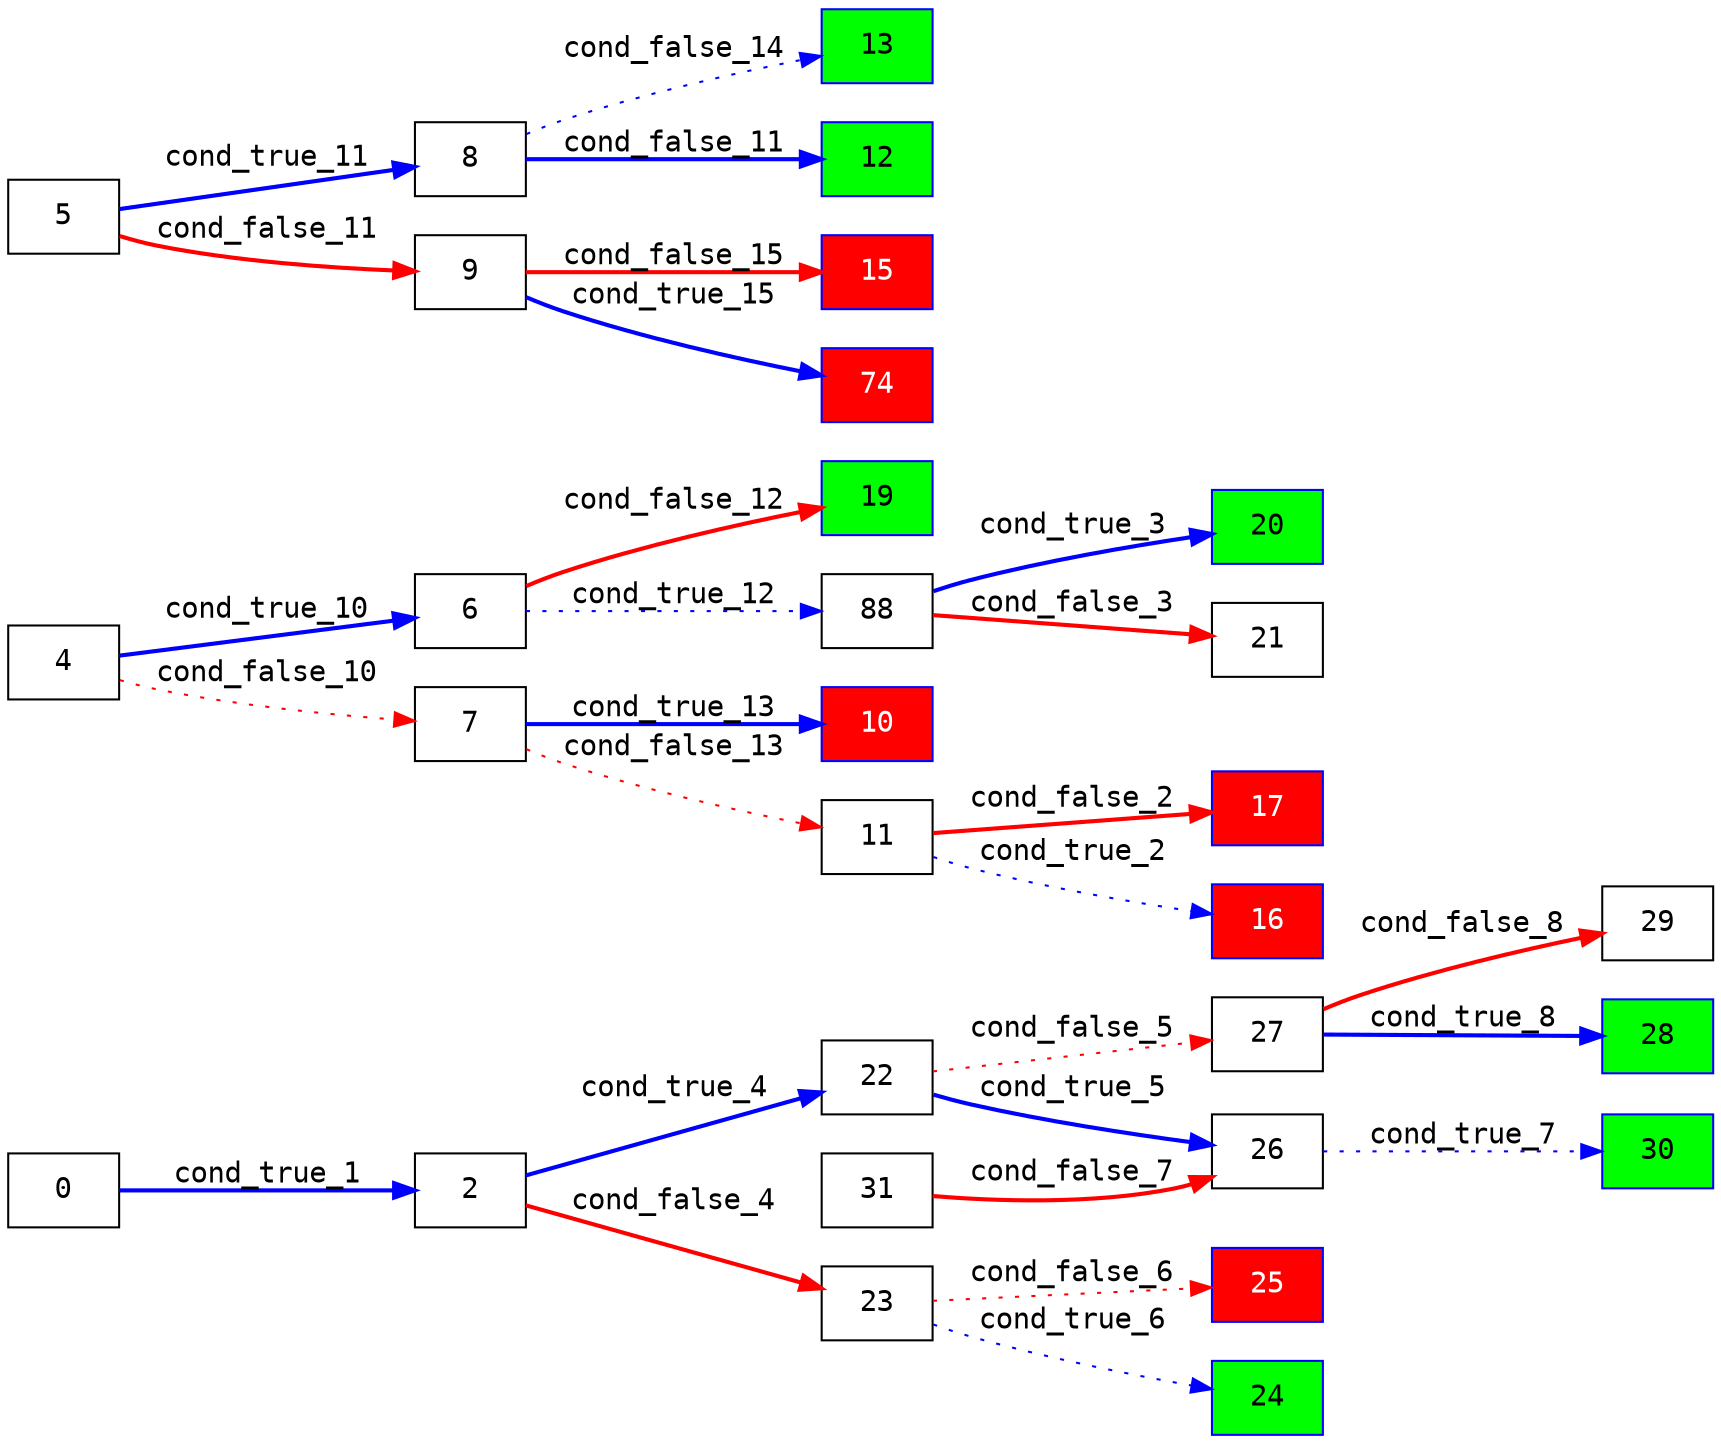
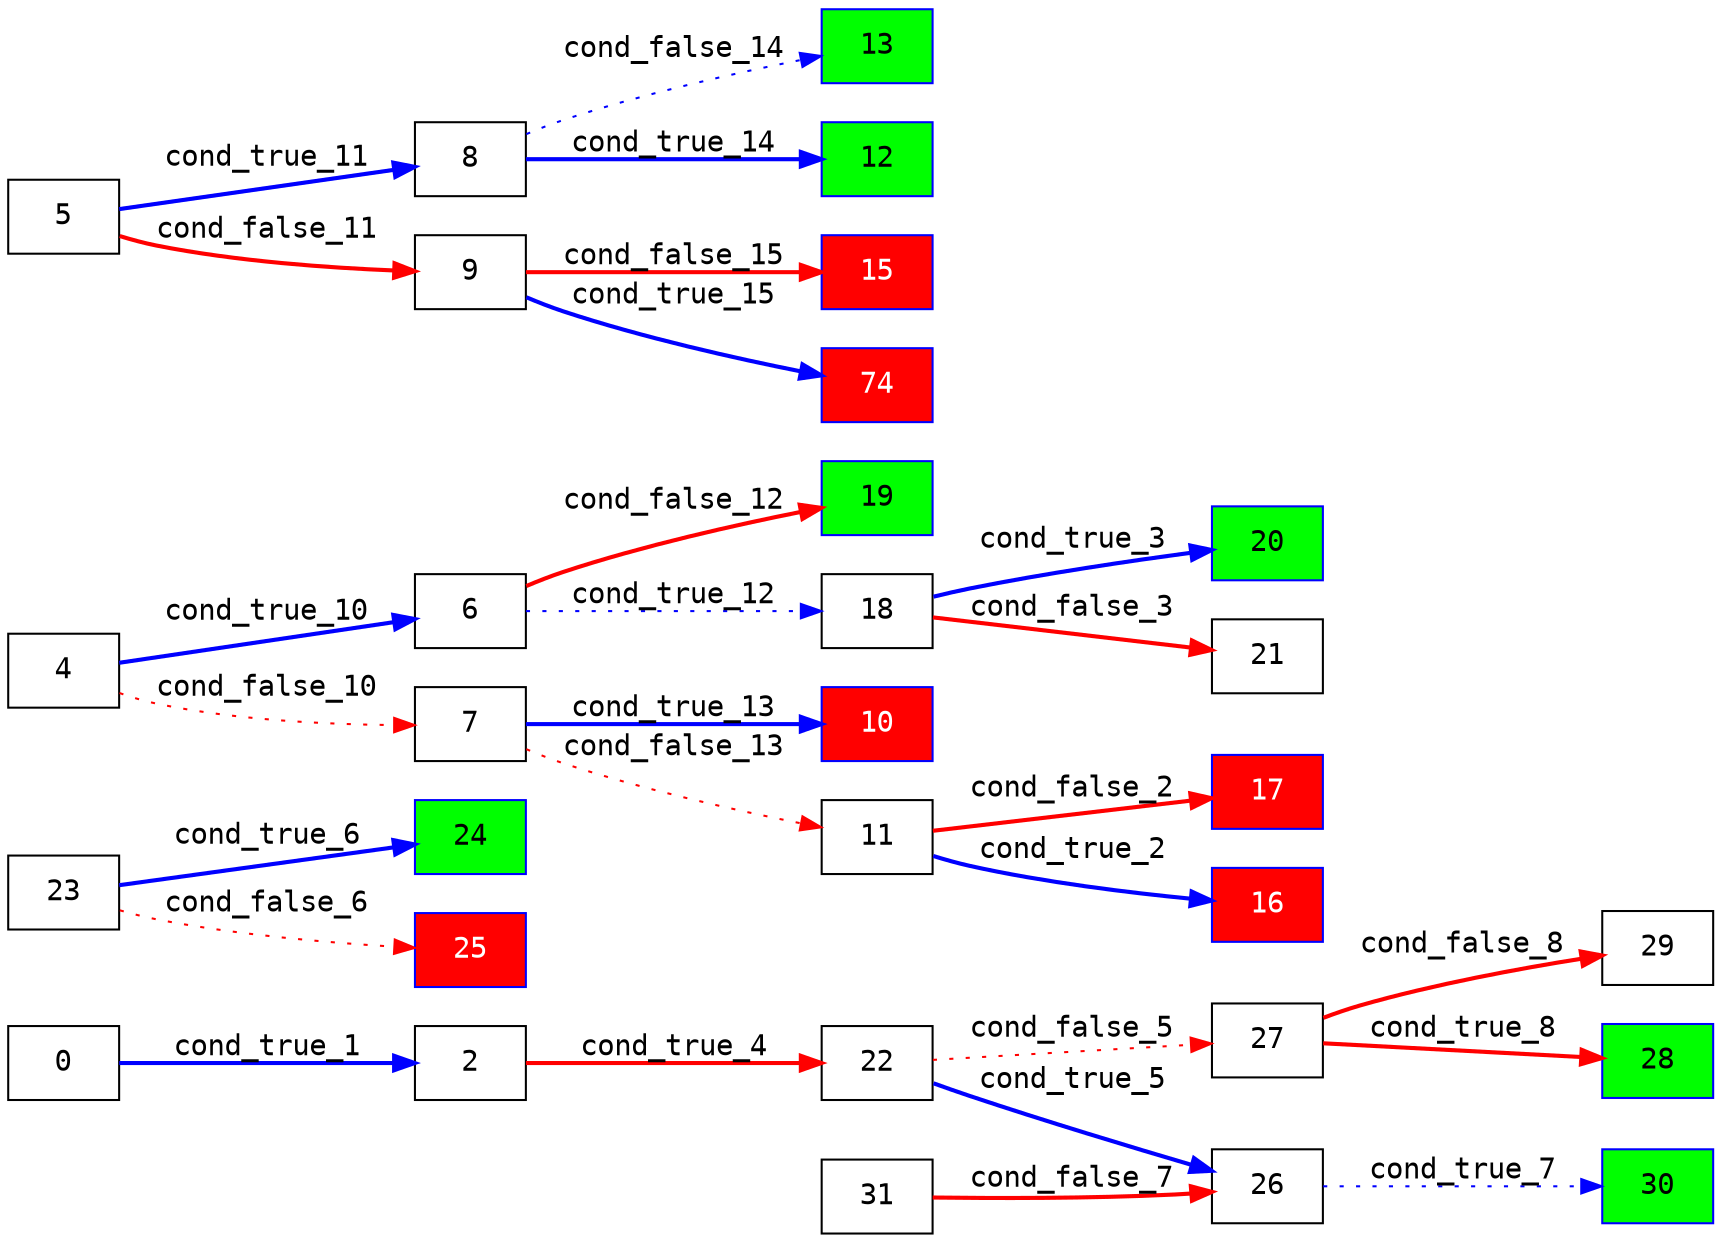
edge "8" -> "12": label "cond_false_11" -> "cond_true_14"
node "88": label "88" -> "18"
edge "11" -> "16": style dotted -> bold
edge "27" -> "28": color blue -> red
edge "2" -> "22": color blue -> red
edge "2" -> "23": removed, label "cond_false_4"
edge "23" -> "24": style dotted -> bold
